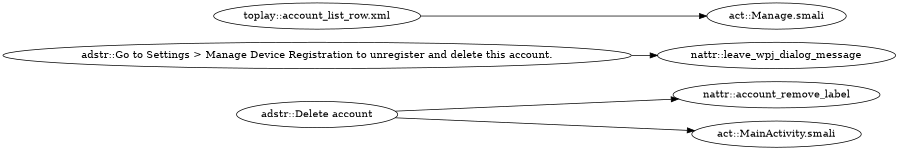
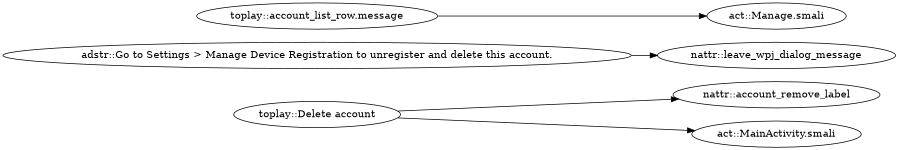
node "toplay::account_list_row.xml": label "toplay::account_list_row.xml" -> "toplay::account_list_row.message"
node "adstr::Delete account": label "adstr::Delete account" -> "toplay::Delete account"
